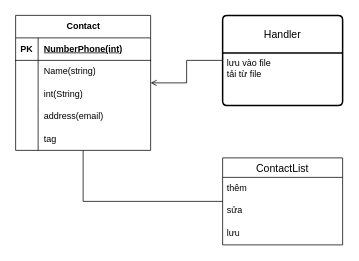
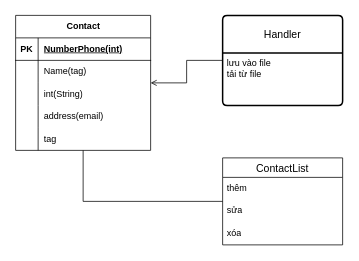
node "Name(string)": label "Name(string)" -> "Name(tag)"
node "lưu": label "lưu" -> "xóa"
